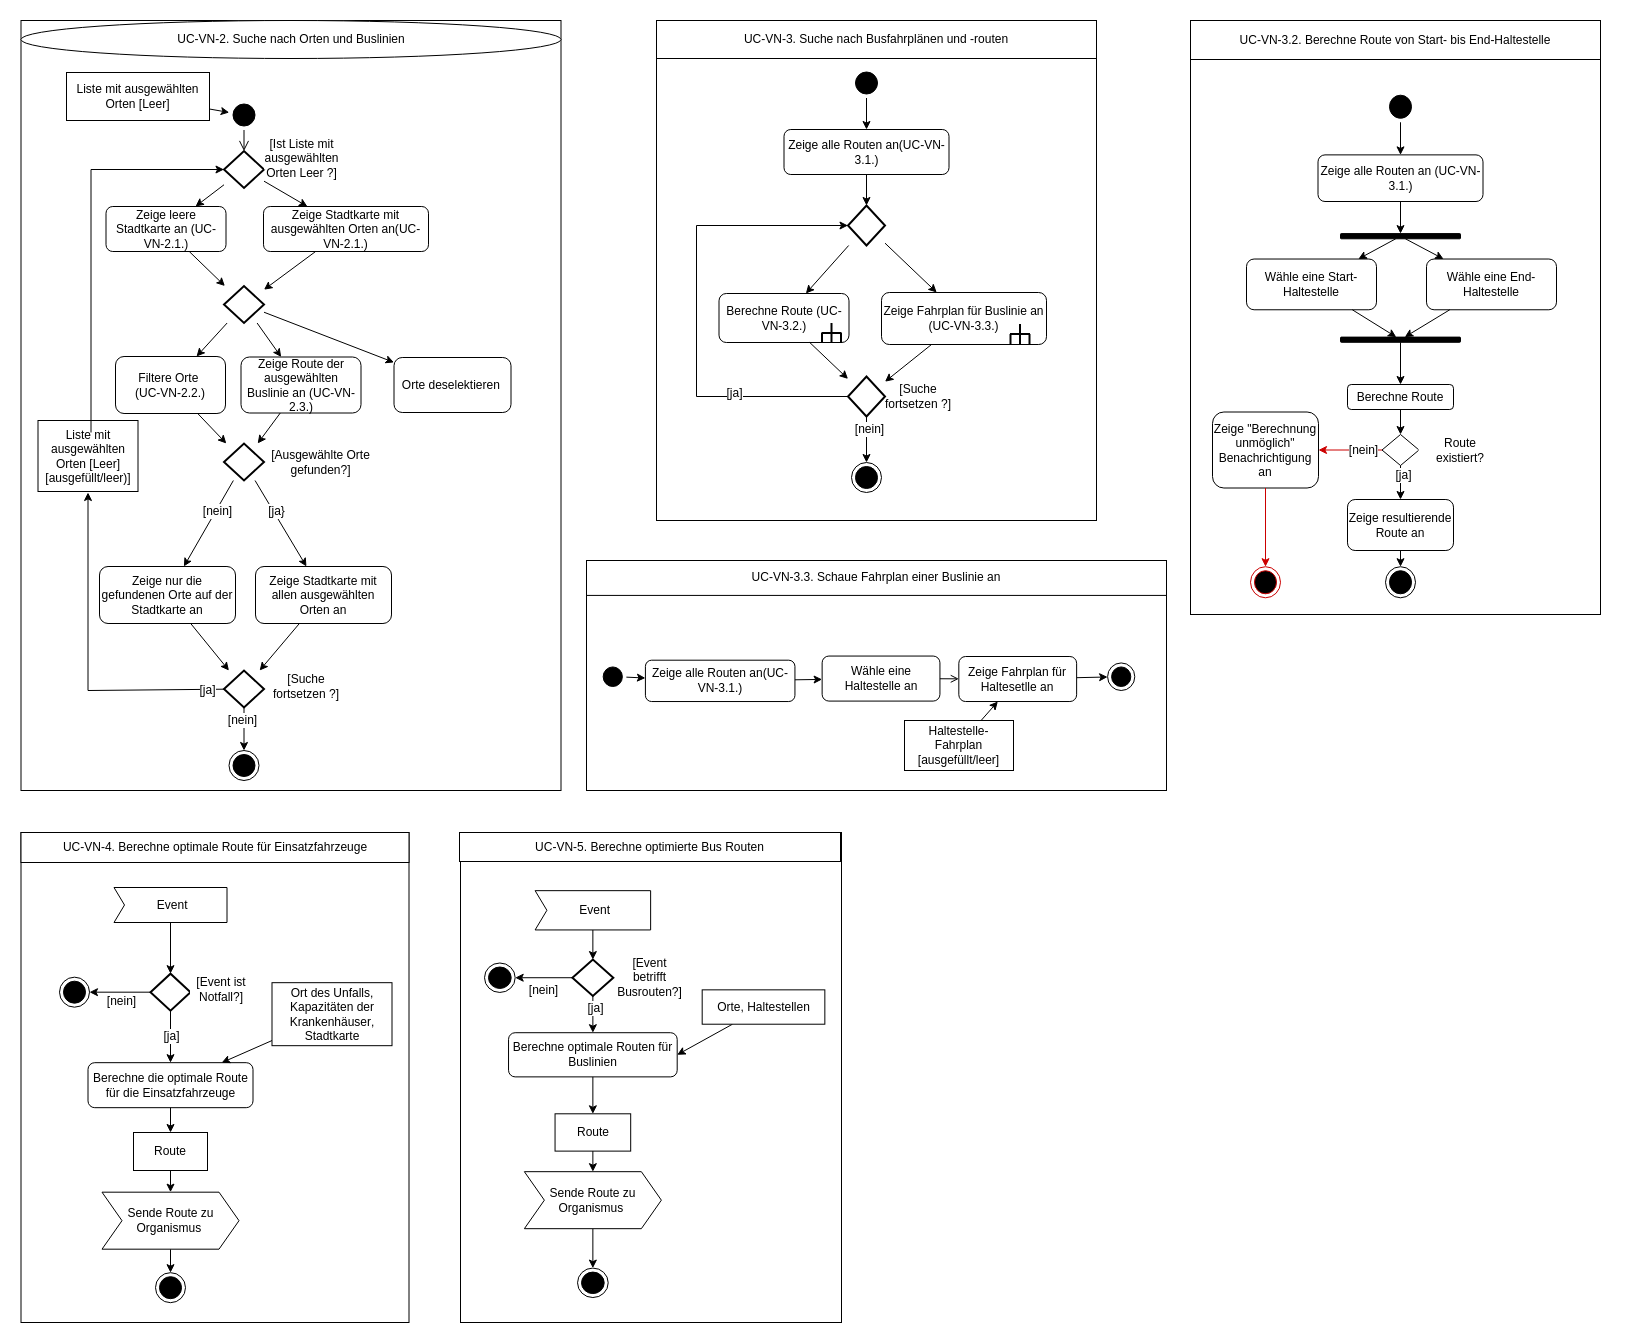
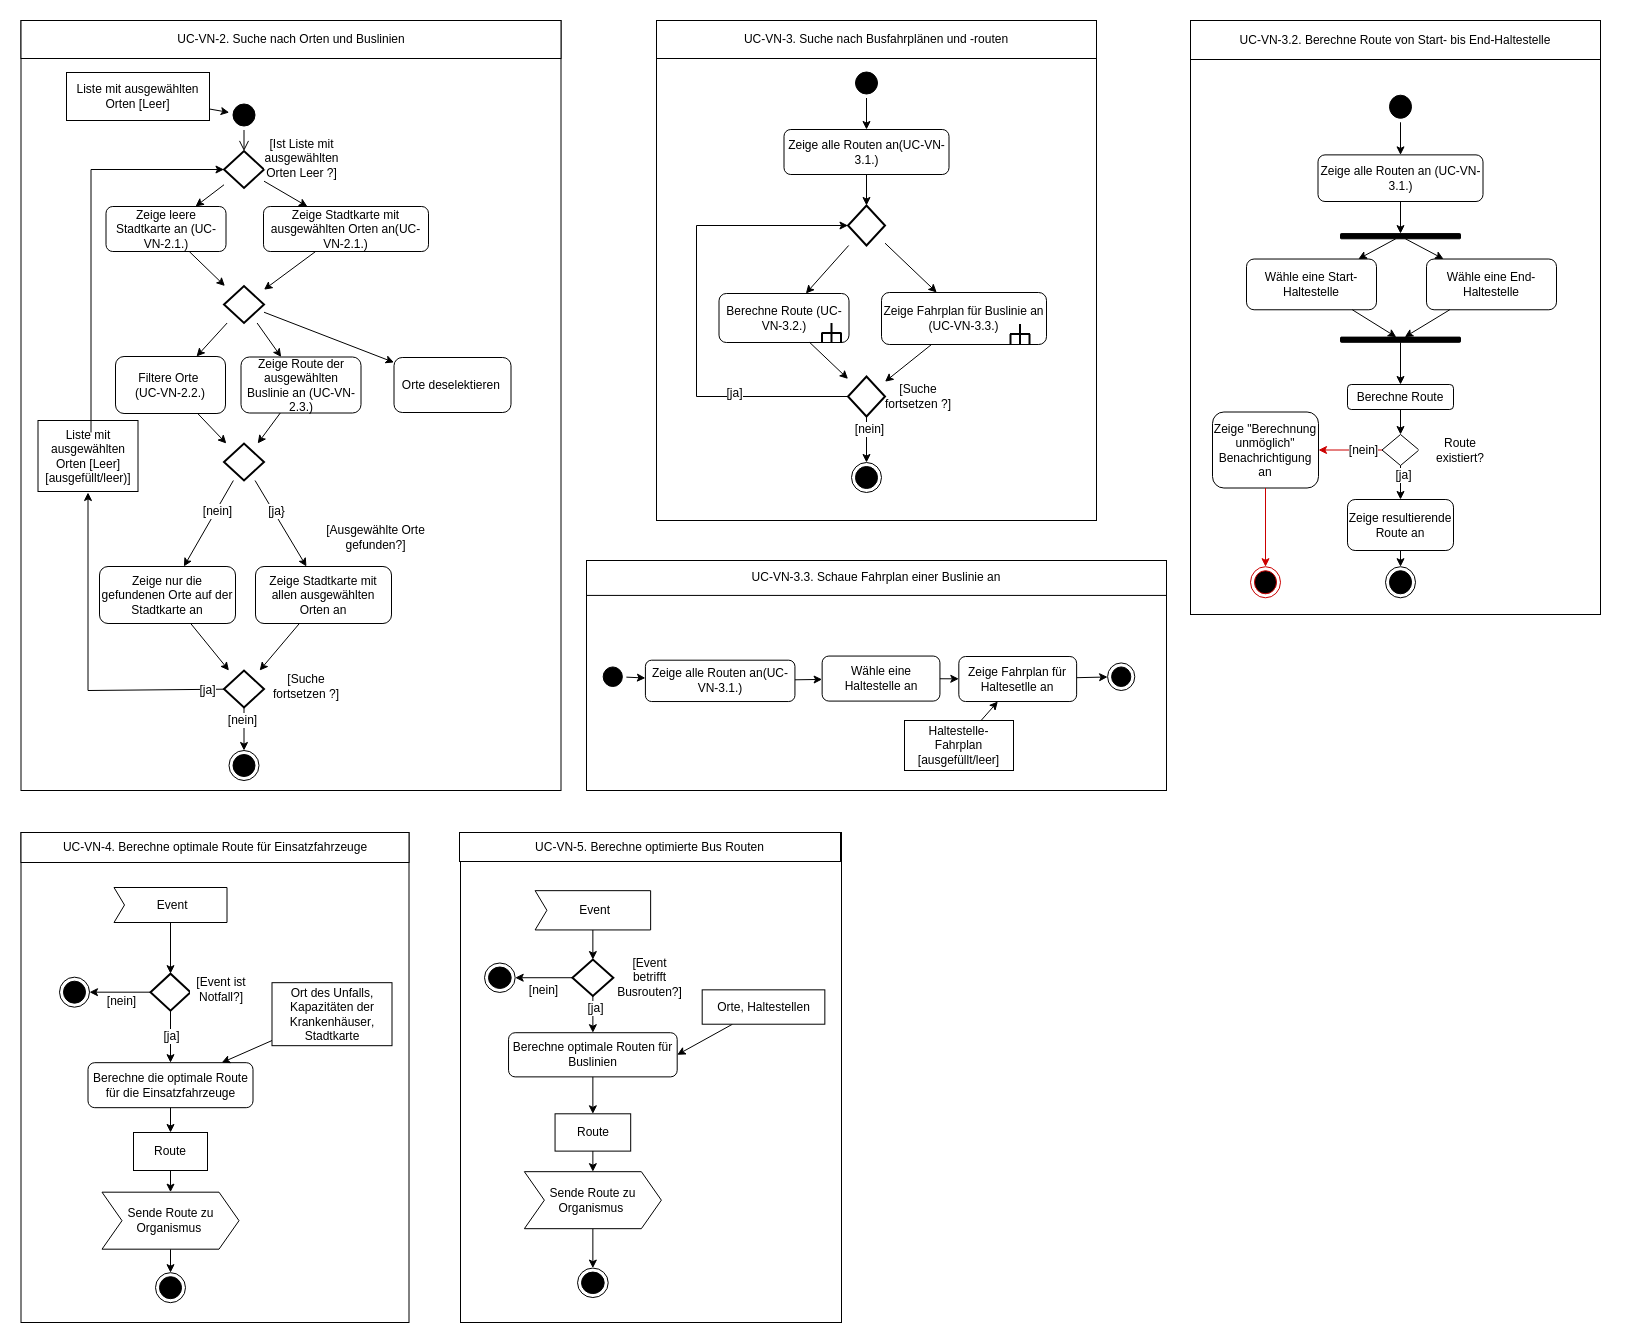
node "UC-VN-2. Suche nach Orten und Buslinien": shape ellipse -> rectangle
node "[Ausgewählte Orte gefunden?]": moved (321, 463) -> (376, 538)
edge "Wähle eine Haltestelle an" -> "Zeige Fahrplan für Haltesetlle an": arrowhead open -> classic
